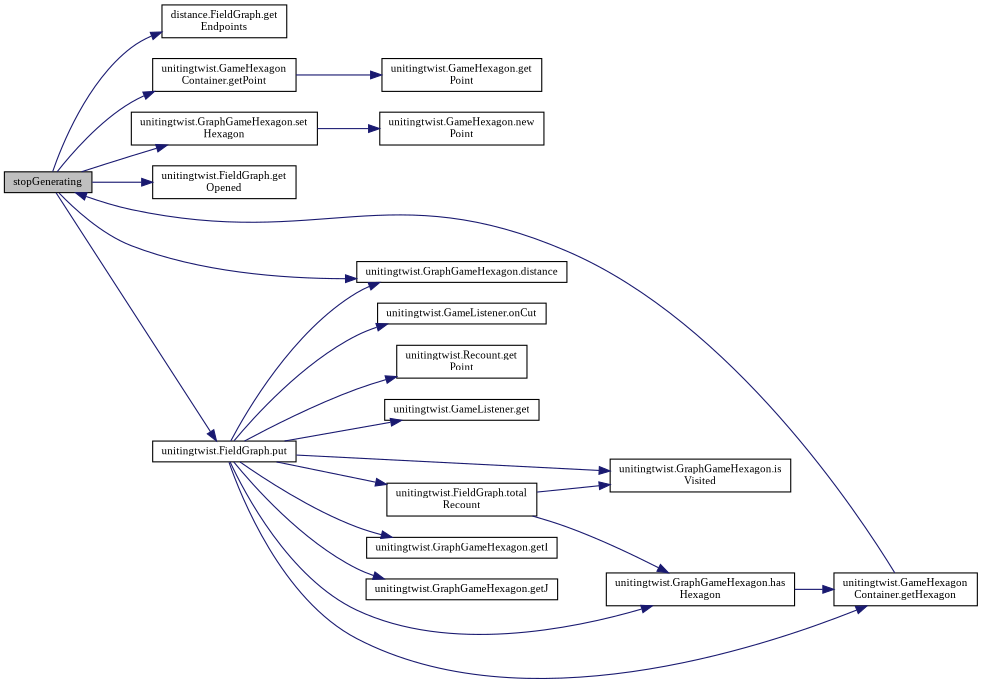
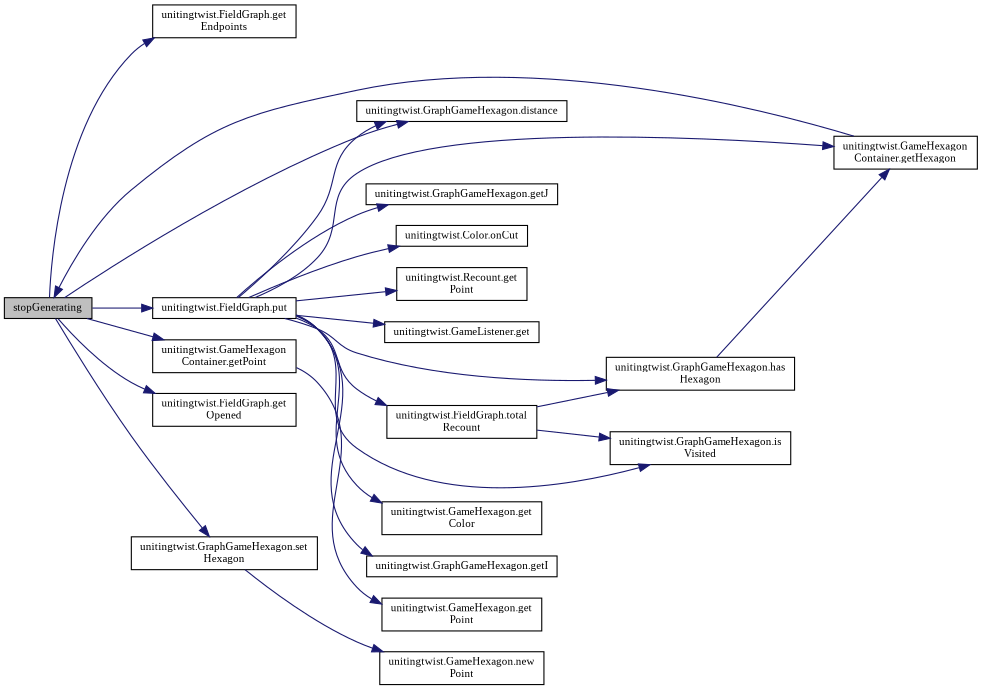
node "distance.FieldGraph.get Endpoints": label "distance.FieldGraph.get Endpoints" -> "unitingtwist.FieldGraph.get Endpoints"
node "unitingtwist.GameListener.onCut": label "unitingtwist.GameListener.onCut" -> "unitingtwist.Color.onCut"
node "unitingtwist.GameHexagon.get Color": added
